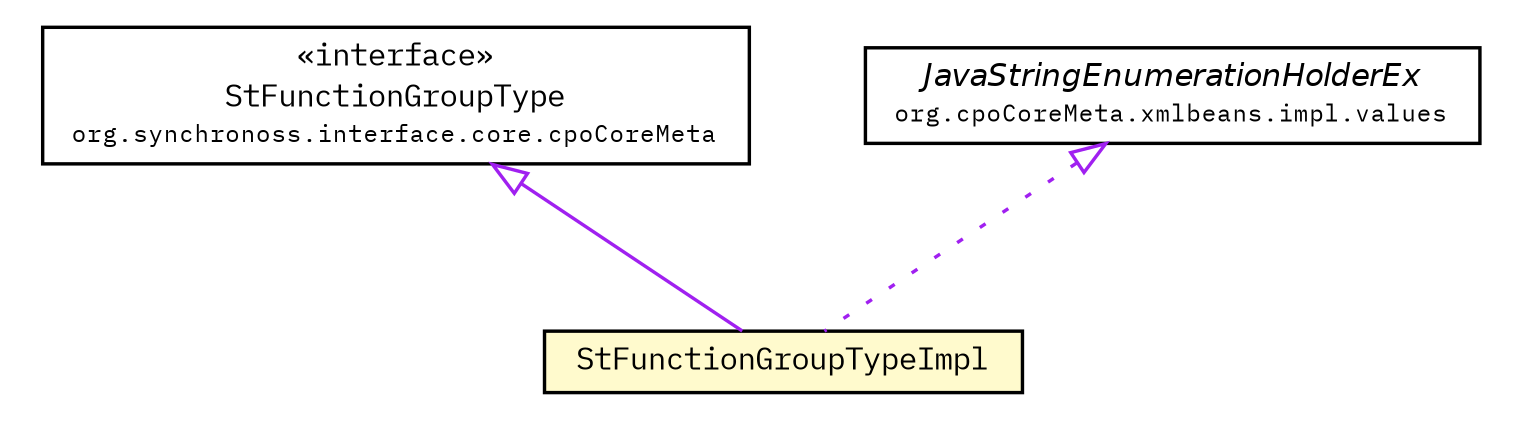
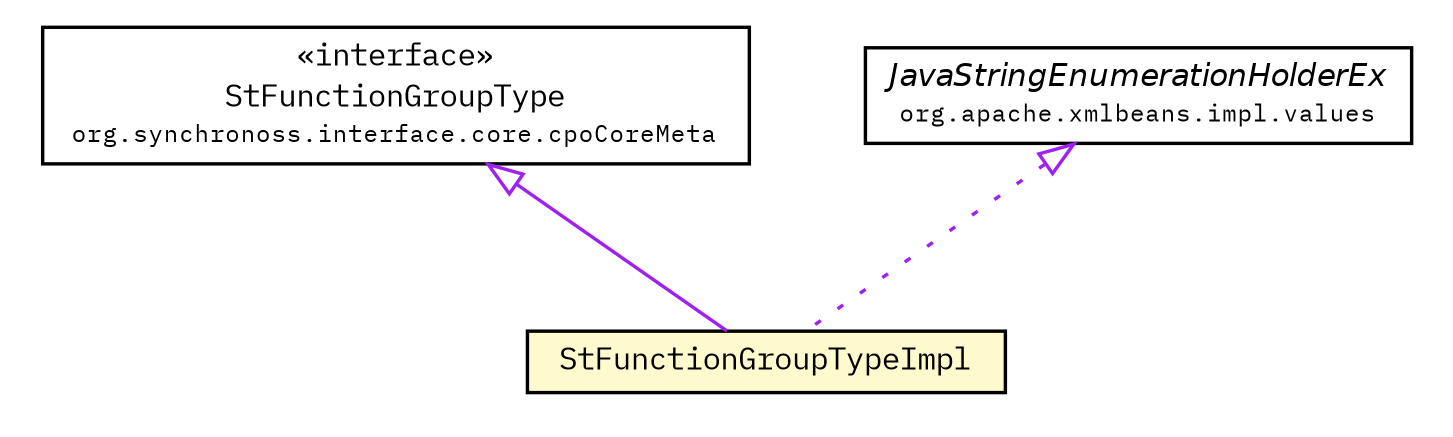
node "JavaStringEnumerationHolderEx": text "org.cpoCoreMeta.xmlbeans.impl.values" -> "org.apache.xmlbeans.impl.values"
